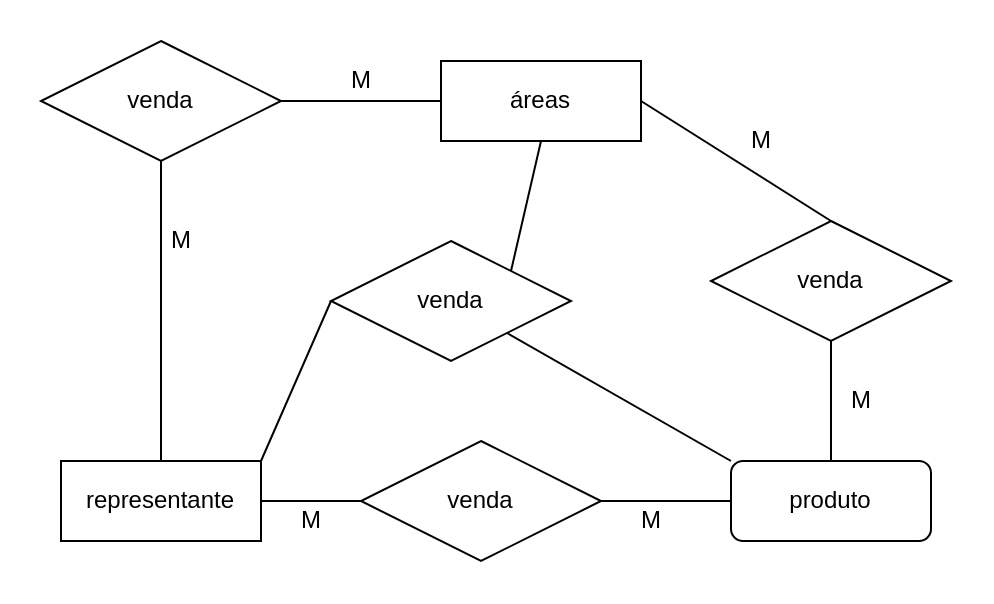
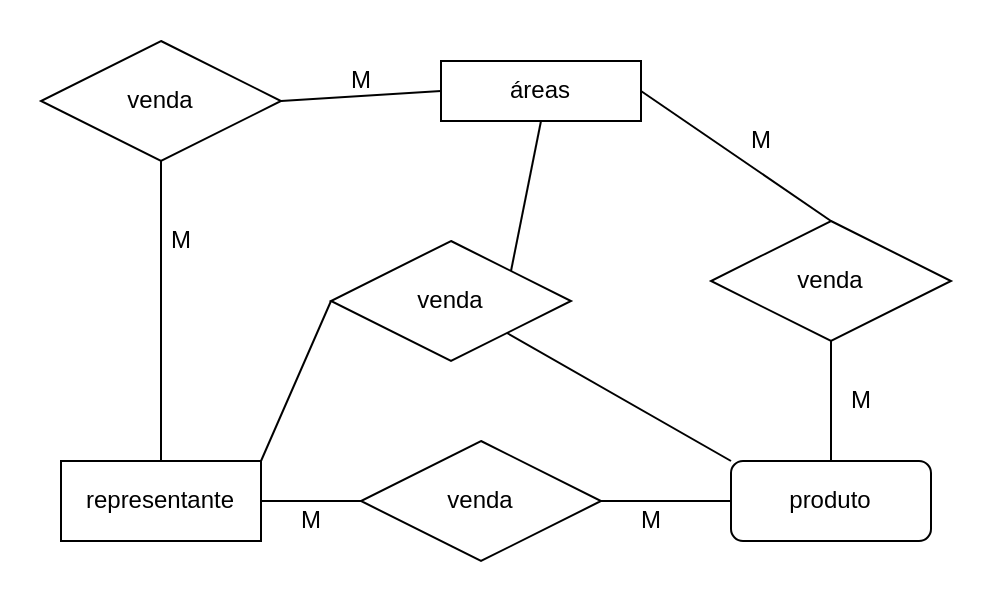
node "áreas": size 200x80 -> 200x60
